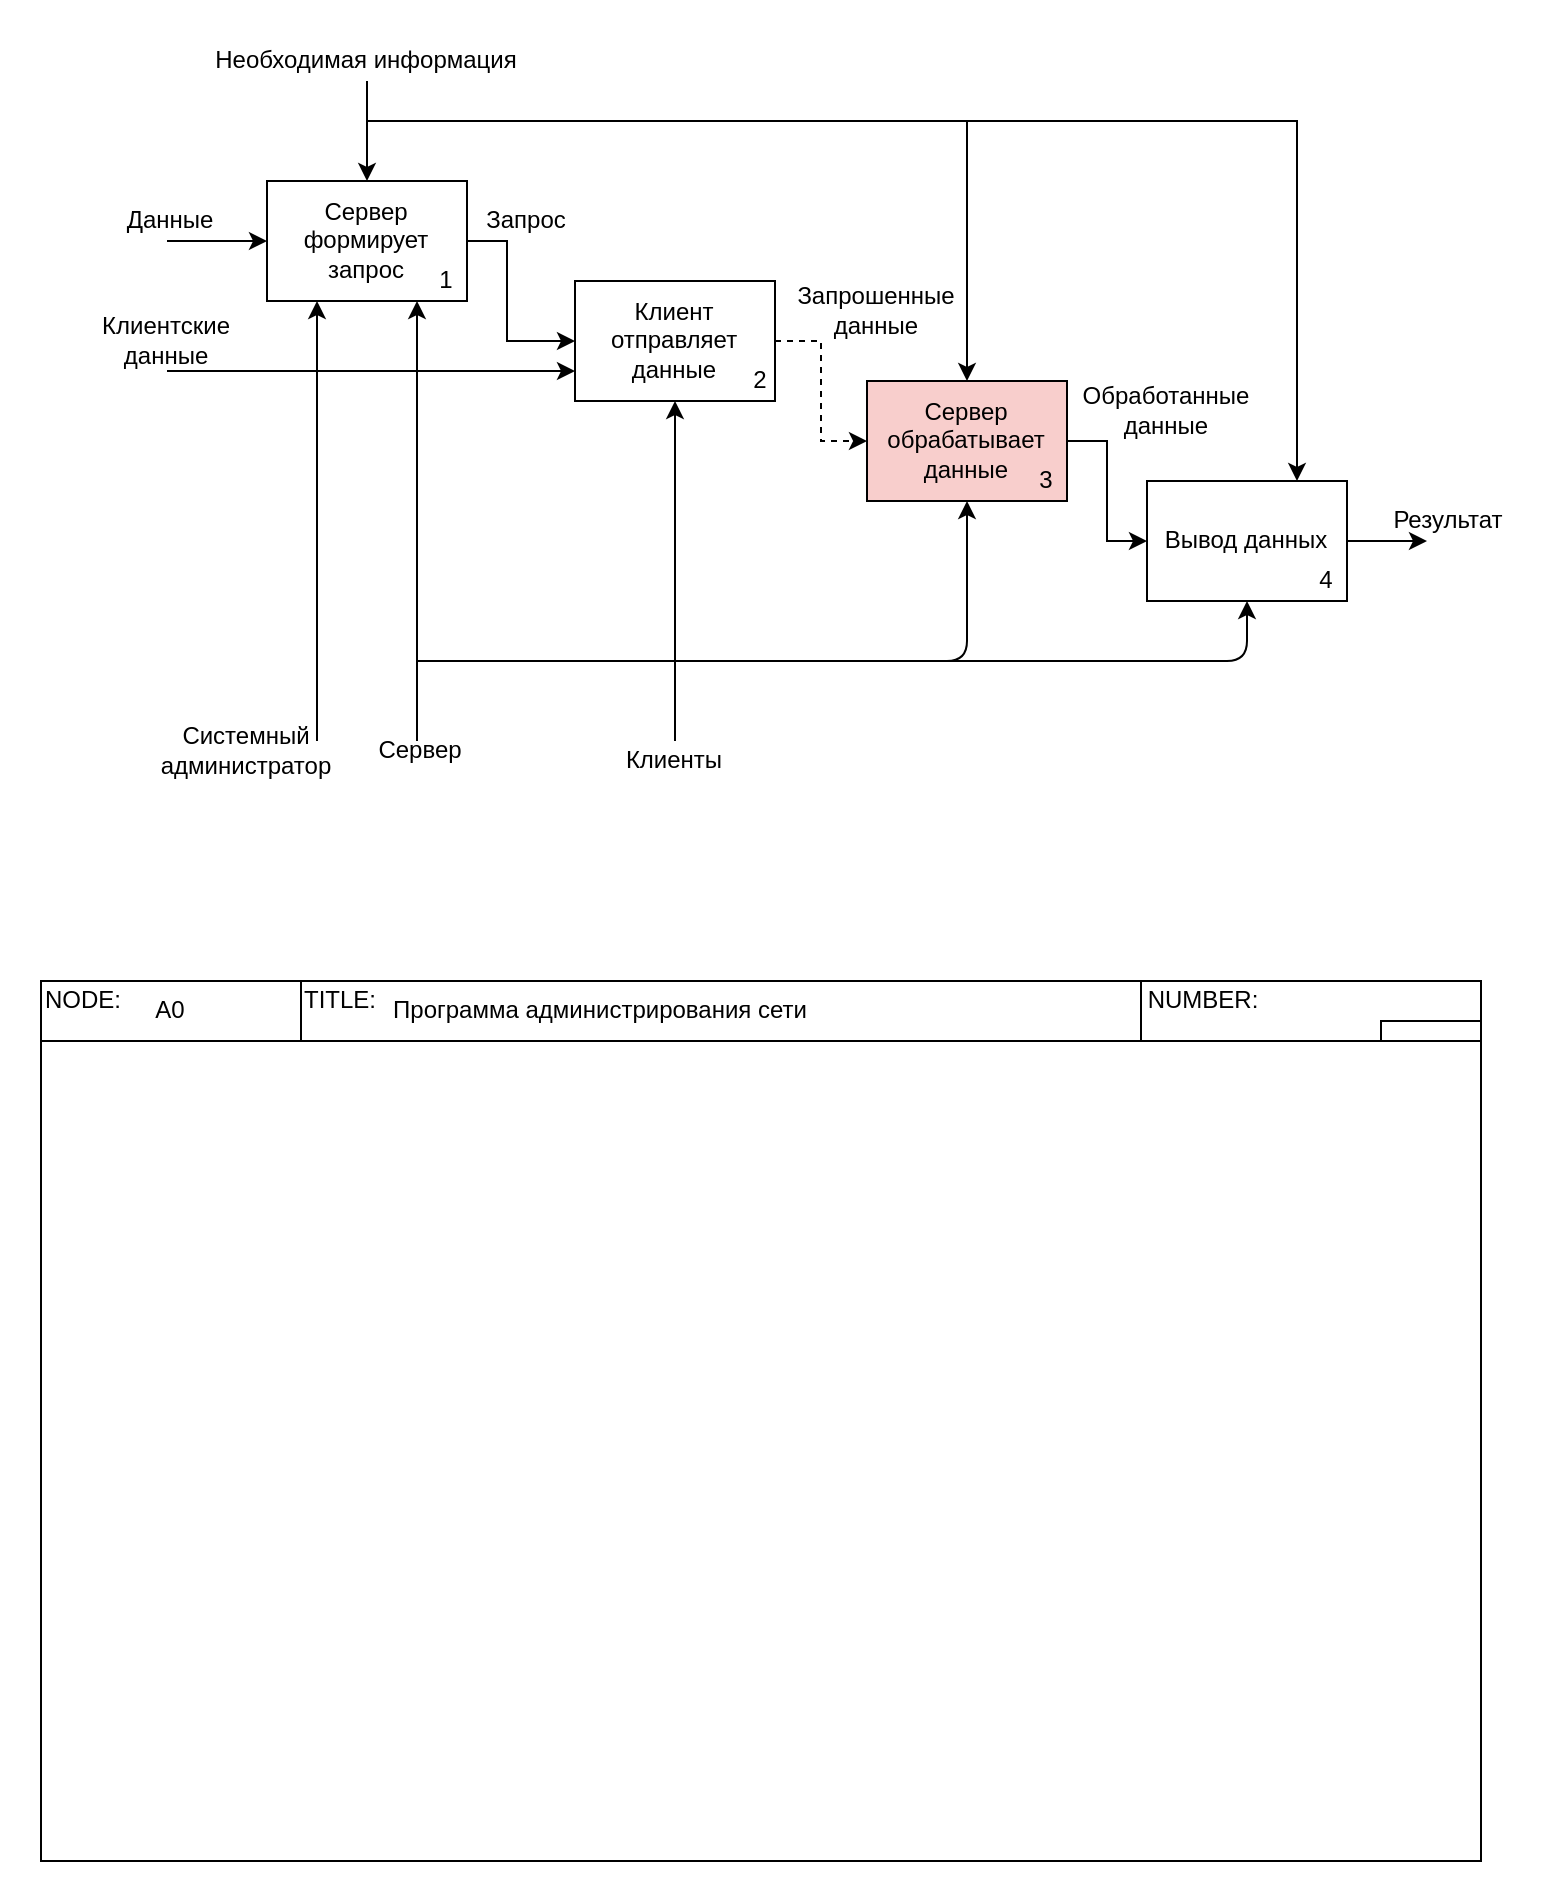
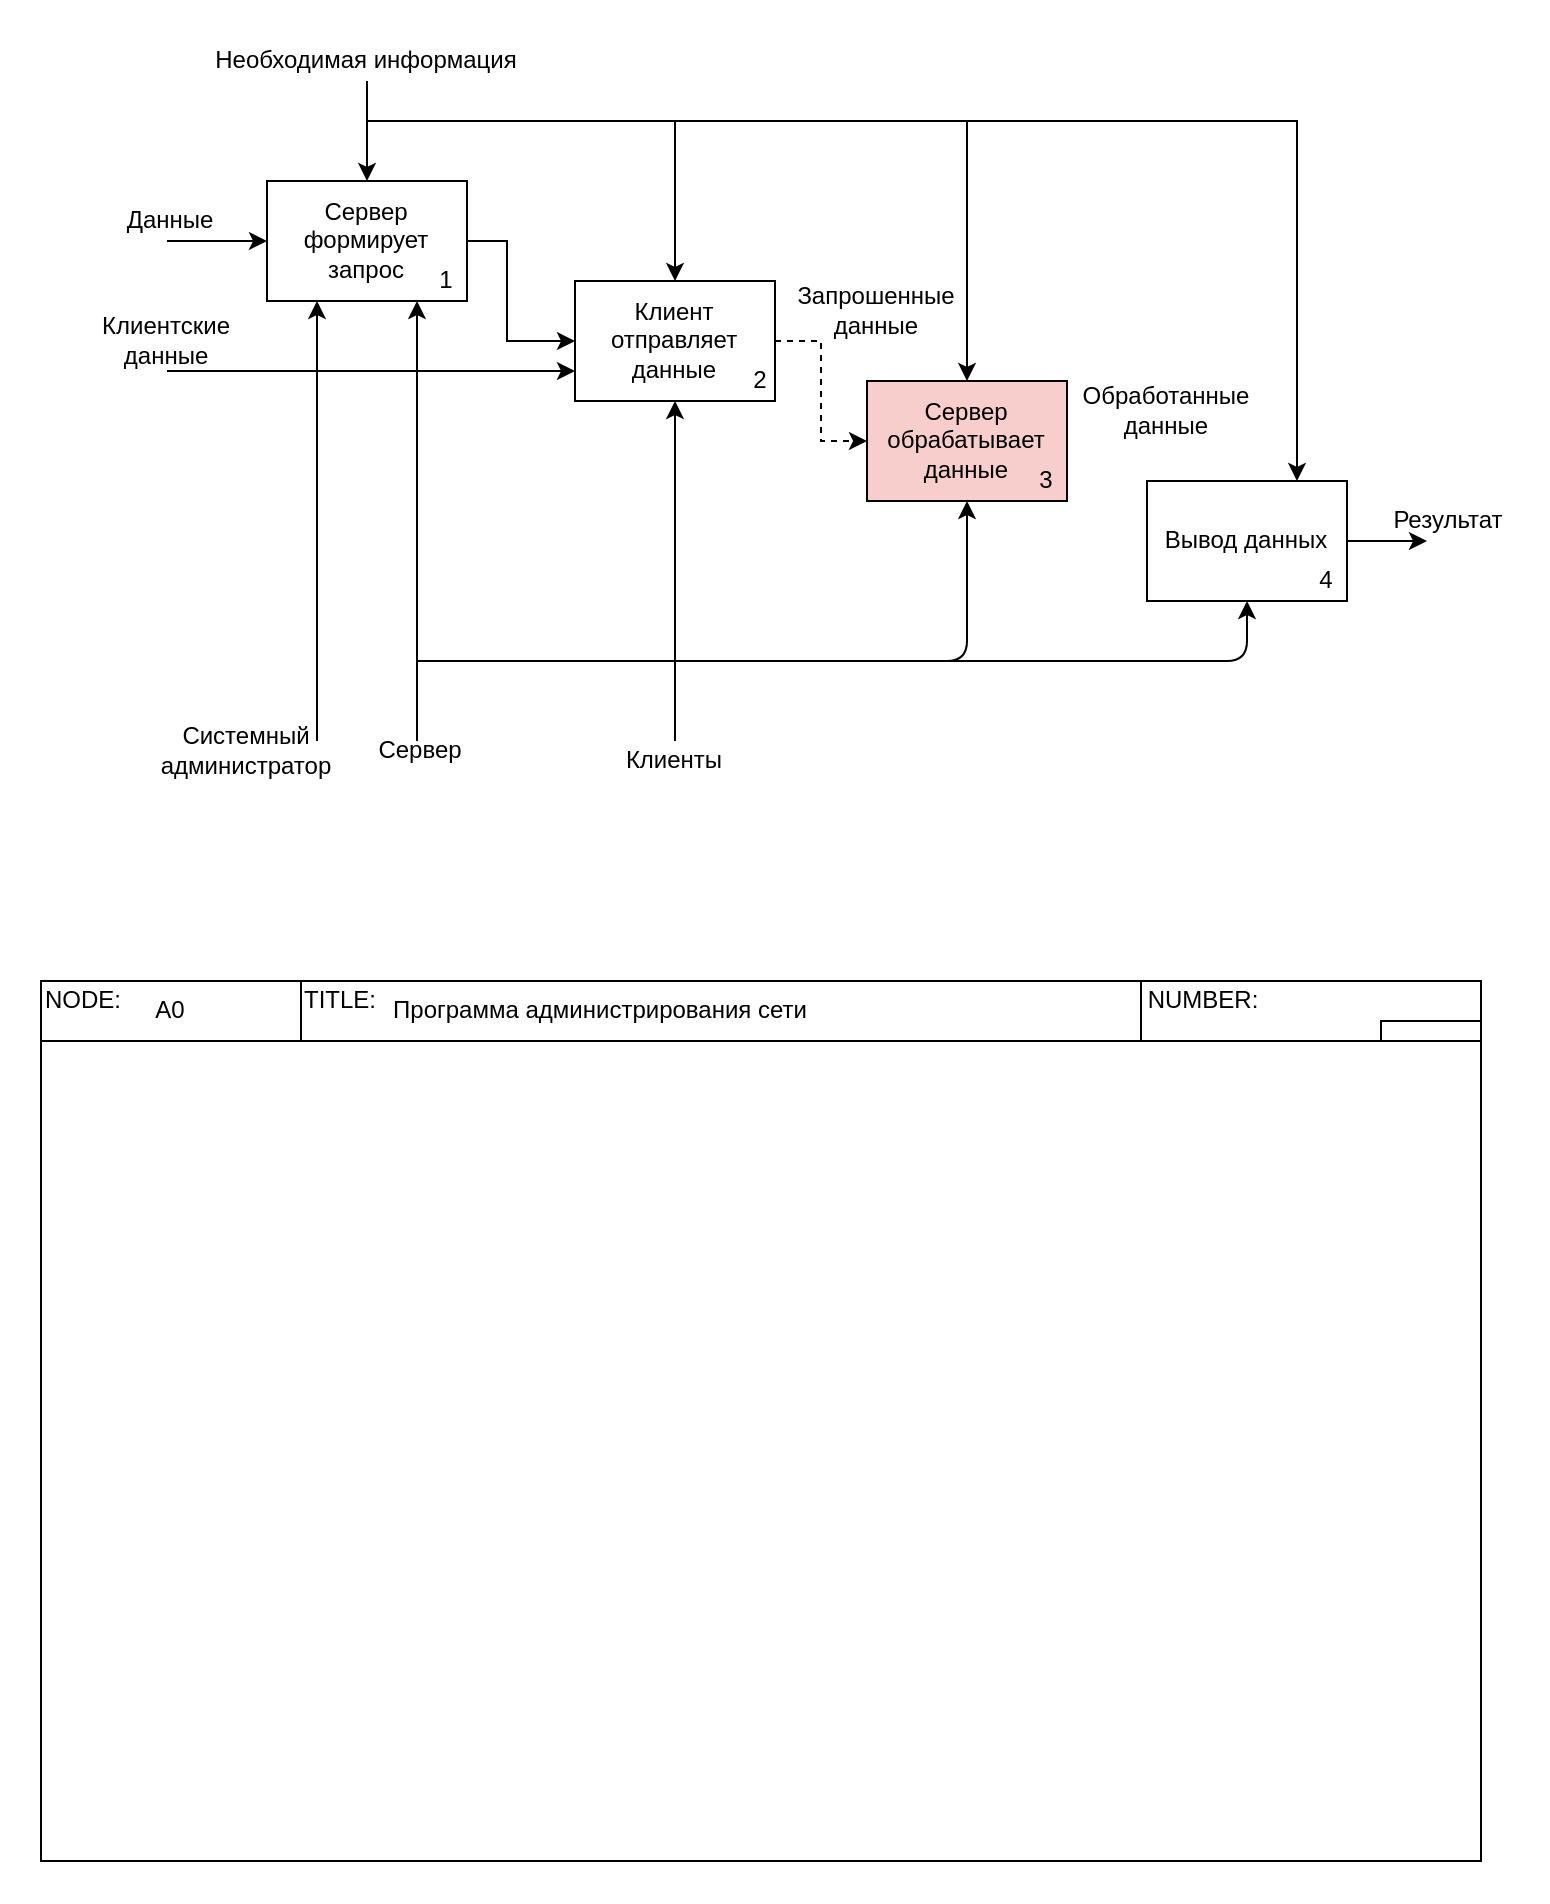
edge "Необходимая информация" -> "Клиент отправляет данные": added
node "Запрос": removed
edge "Сервер обрабатывает данные" -> "Вывод данных": removed
